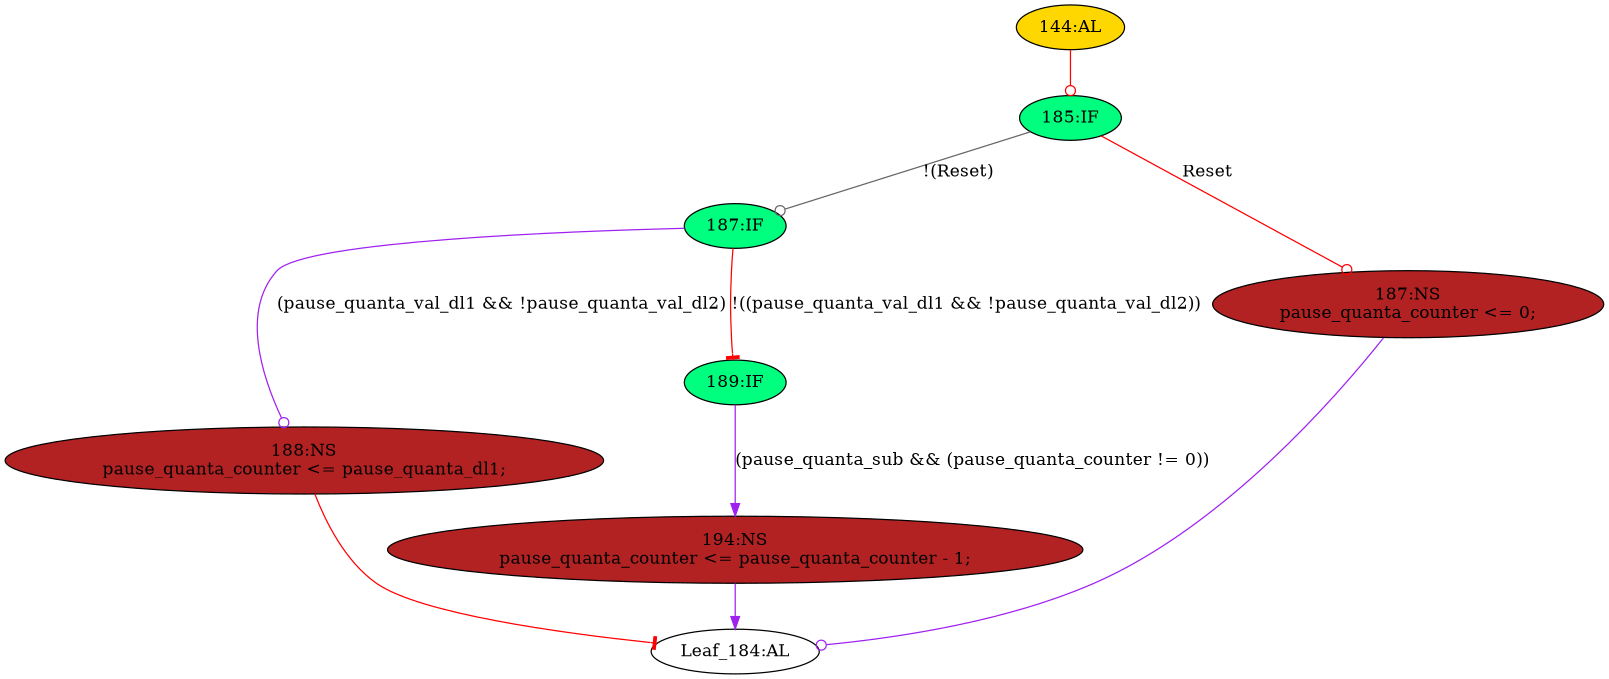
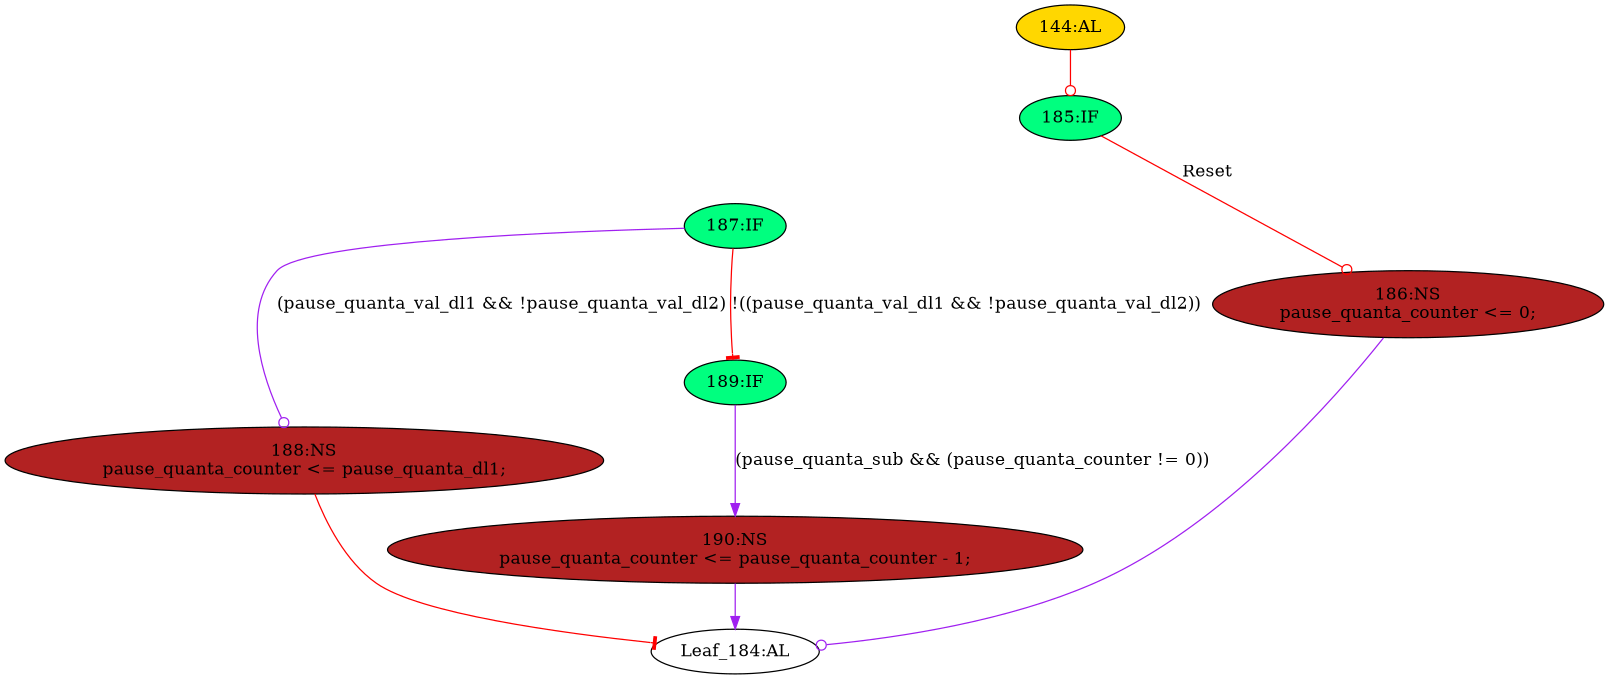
edge "185:IF" -> "187:IF": removed, label "!(Reset)"
node "187:NS pause_quanta_counter <= 0;": label "187:NS pause_quanta_counter <= 0;" -> "186:NS pause_quanta_counter <= 0;"
node "194:NS pause_quanta_counter <= pause_quanta_counter - 1;": label "194:NS pause_quanta_counter <= pause_quanta_counter - 1;" -> "190:NS pause_quanta_counter <= pause_quanta_counter - 1;"
